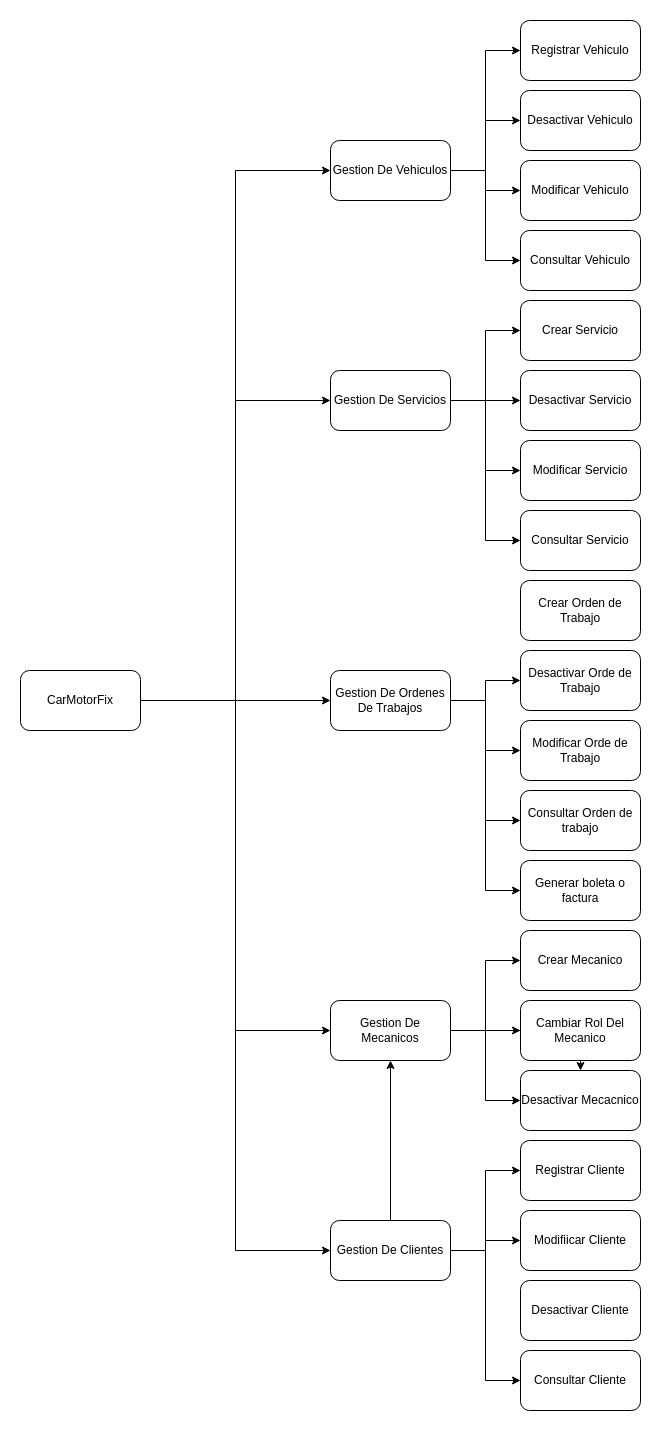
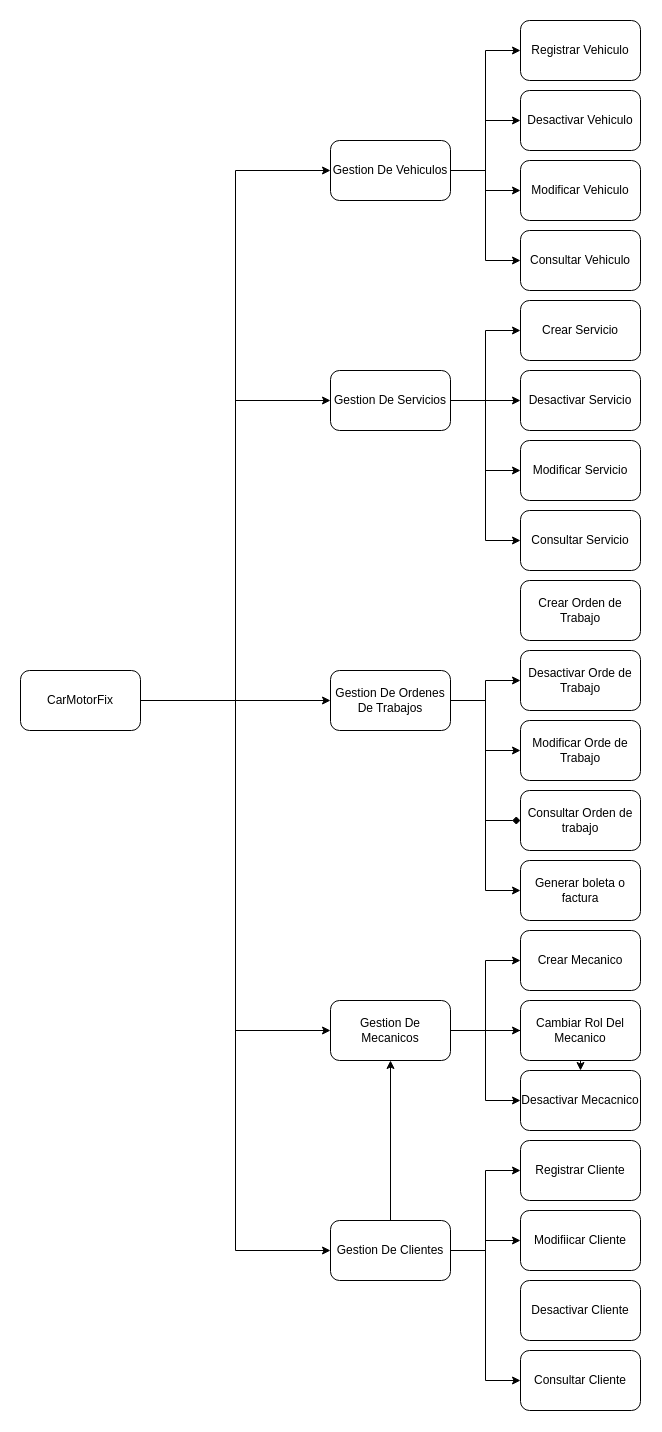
edge "Gestion De Ordenes De Trabajos" -> "Consultar Orden de trabajo": arrowhead classic -> diamond
